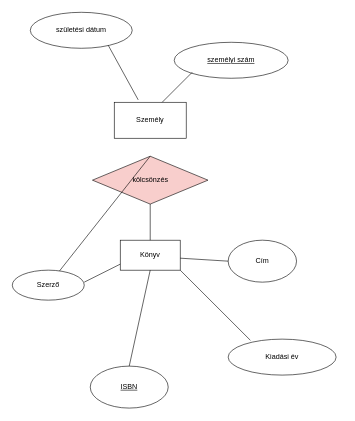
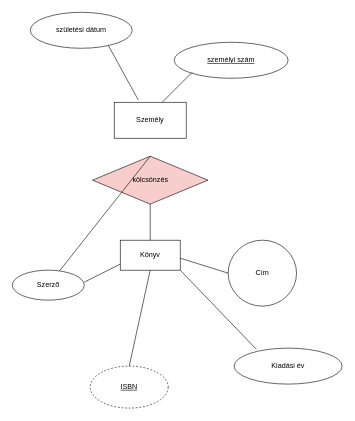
node "Cím": size 68x42 -> 68x66
node "Kiadási év": moved (282, 357) -> (288, 366)
node "ISBN": style solid -> dashed
